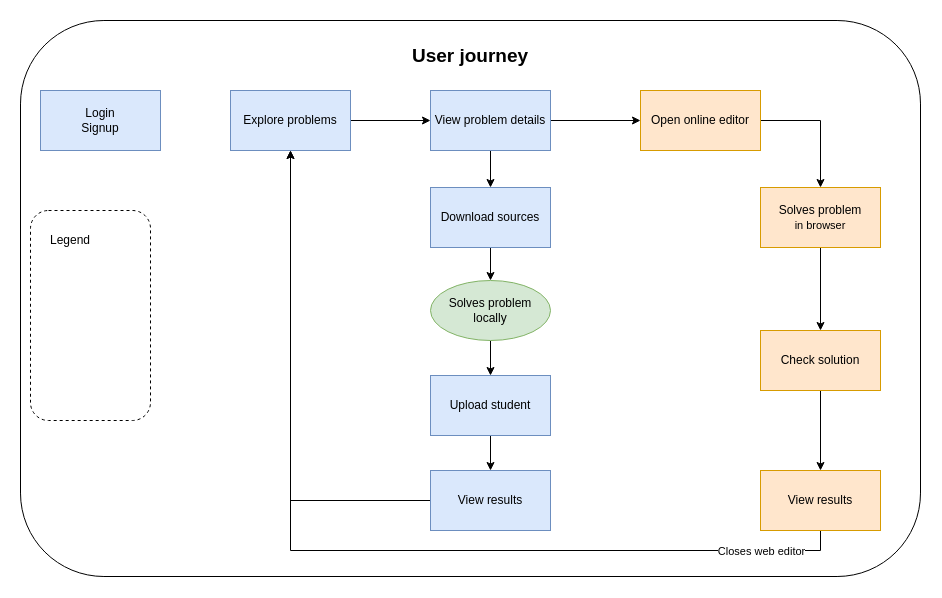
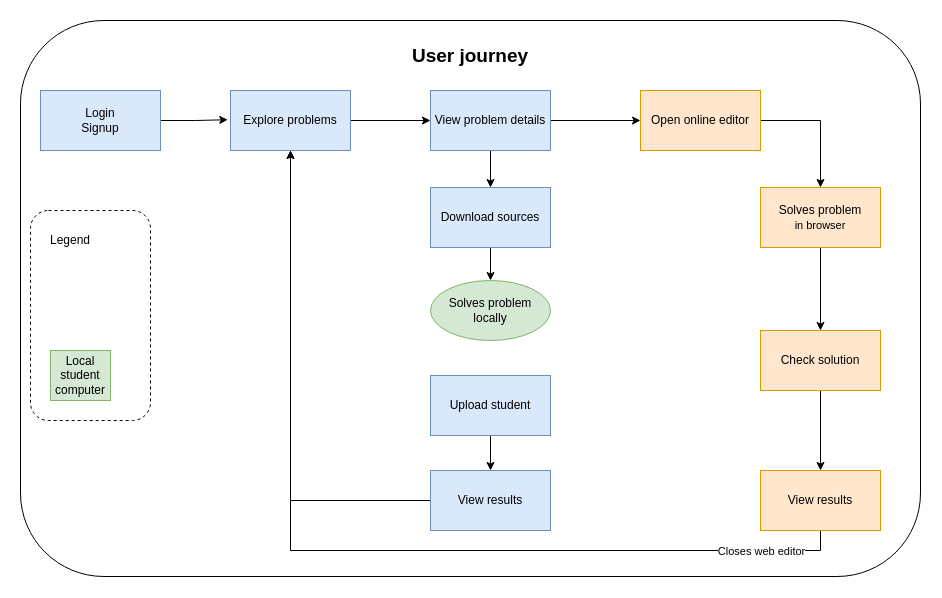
edge "Login Signup" -> "Explore problems": added
edge "Solves problem locally" -> "Upload student": removed
node "Local student computer": added
